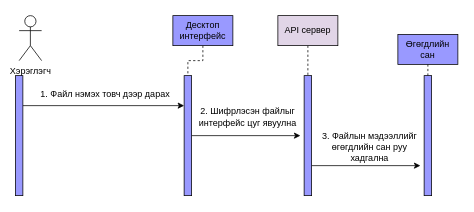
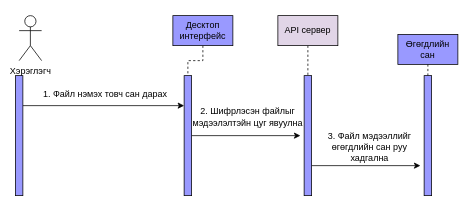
node "1. Файл нэмэх товч дээр дарах": label "1. Файл нэмэх товч дээр дарах" -> "1. Файл нэмэх товч сан дарах"
node "2. Шифрлэсэн файлыг интерфейс цуг явуулна": label "2. Шифрлэсэн файлыг интерфейс цуг явуулна" -> "2. Шифрлэсэн файлыг мэдээлэлтэйн цуг явуулна"
node "3. Файлын мэдээллийг өгөгдлийн сан руу хадгална": label "3. Файлын мэдээллийг өгөгдлийн сан руу хадгална" -> "3. Файл мэдээллийг өгөгдлийн сан руу хадгална"
